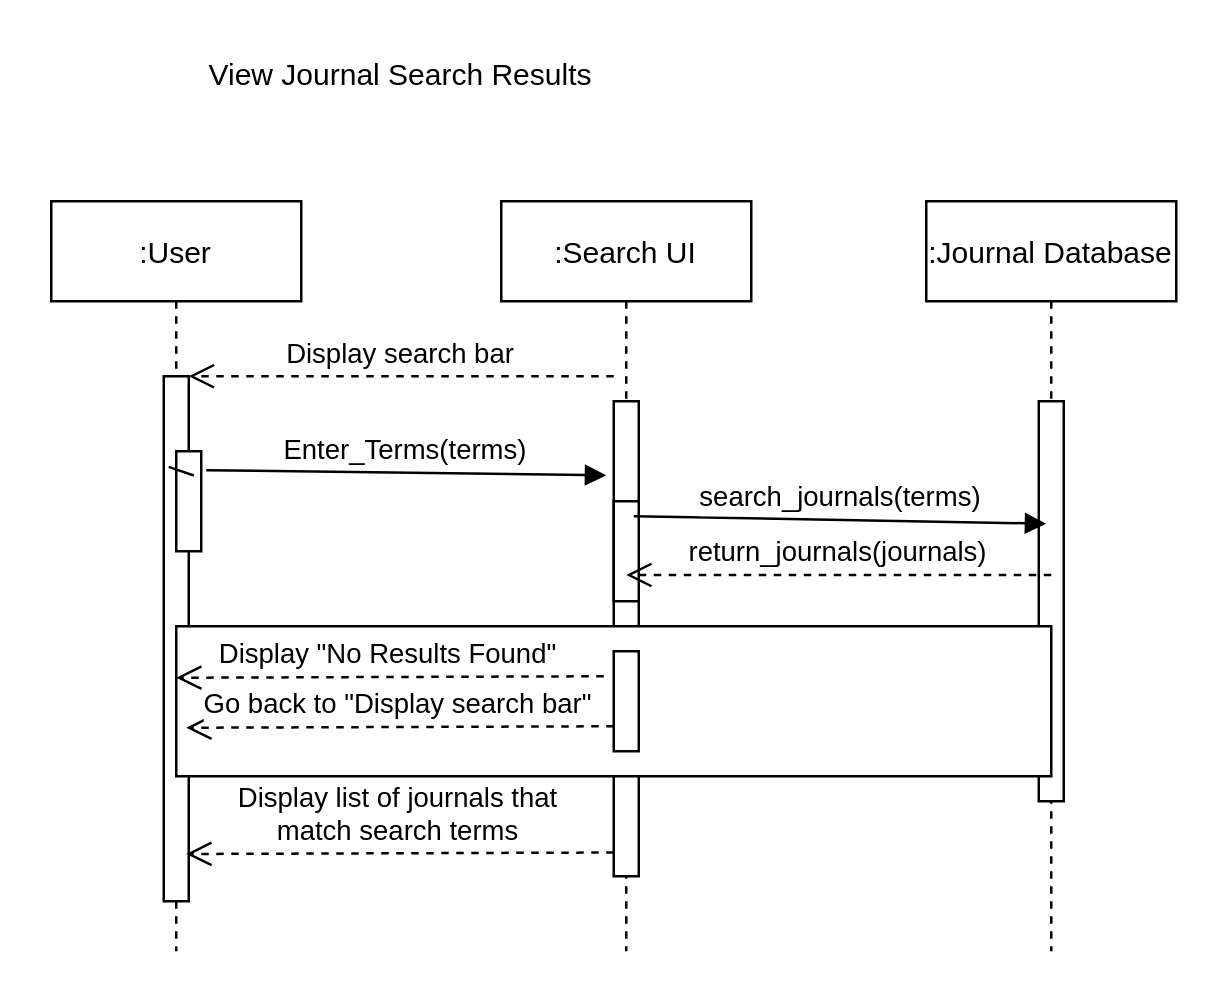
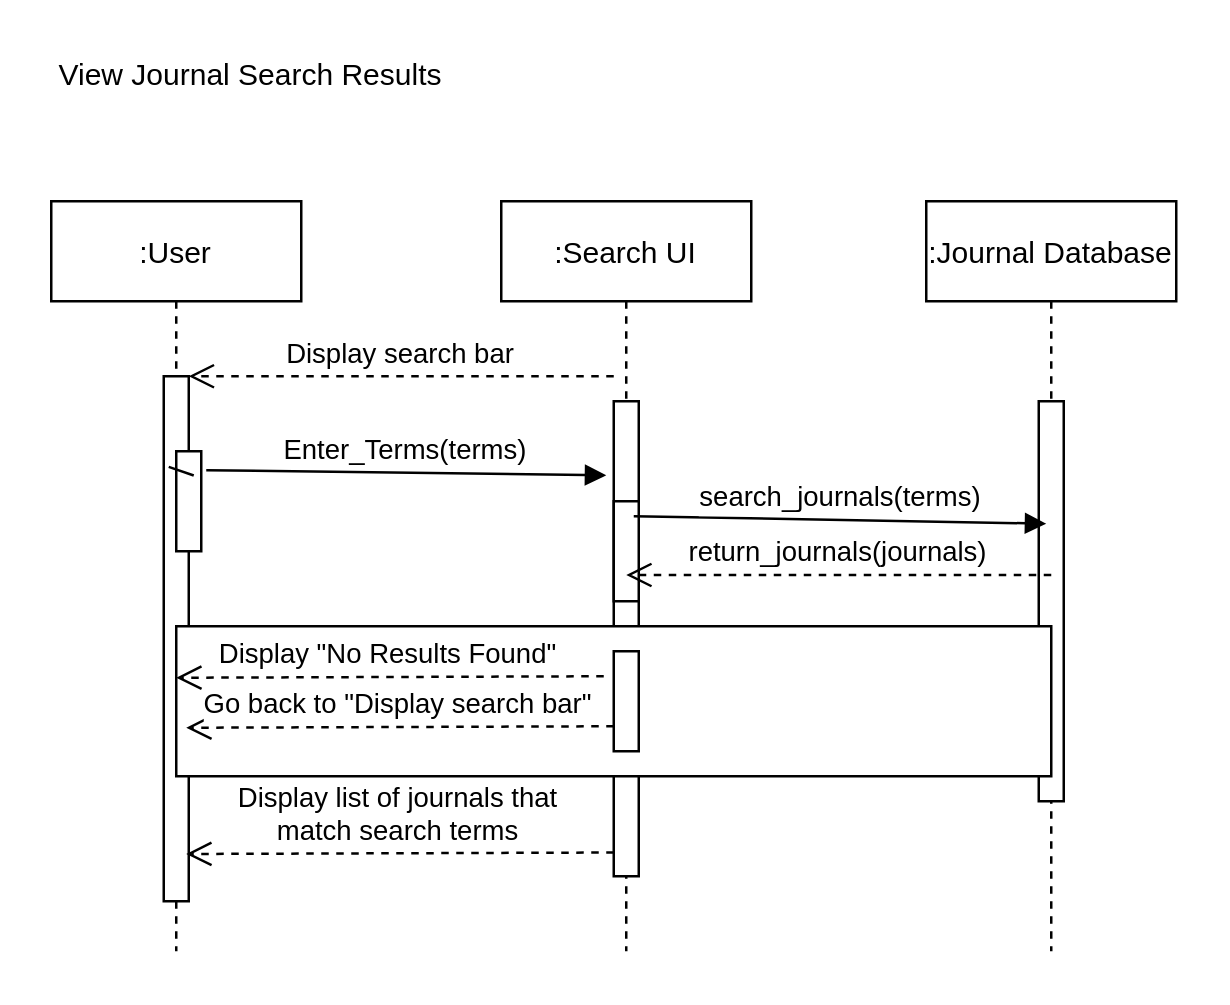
node "View Journal Search Results": moved (401, 76) -> (251, 76)
